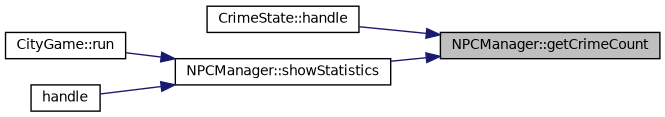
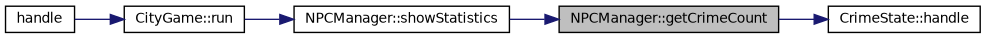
edge "CrimeState::handle" -> "NPCManager::getCrimeCount": reversed
edge "handle" -> "NPCManager::showStatistics": now "handle" -> "CityGame::run"
